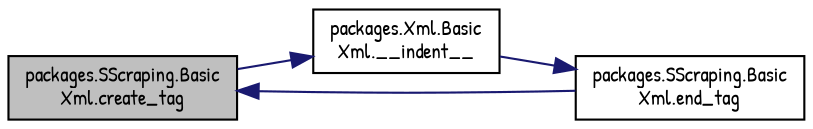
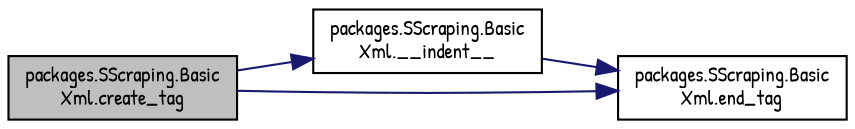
node "packages.Xml.Basic Xml.__indent__": label "packages.Xml.Basic Xml.__indent__" -> "packages.SScraping.Basic Xml.__indent__"
edge "packages.SScraping.Basic Xml.end_tag" -> "packages.SScraping.Basic Xml.create_tag": reversed
